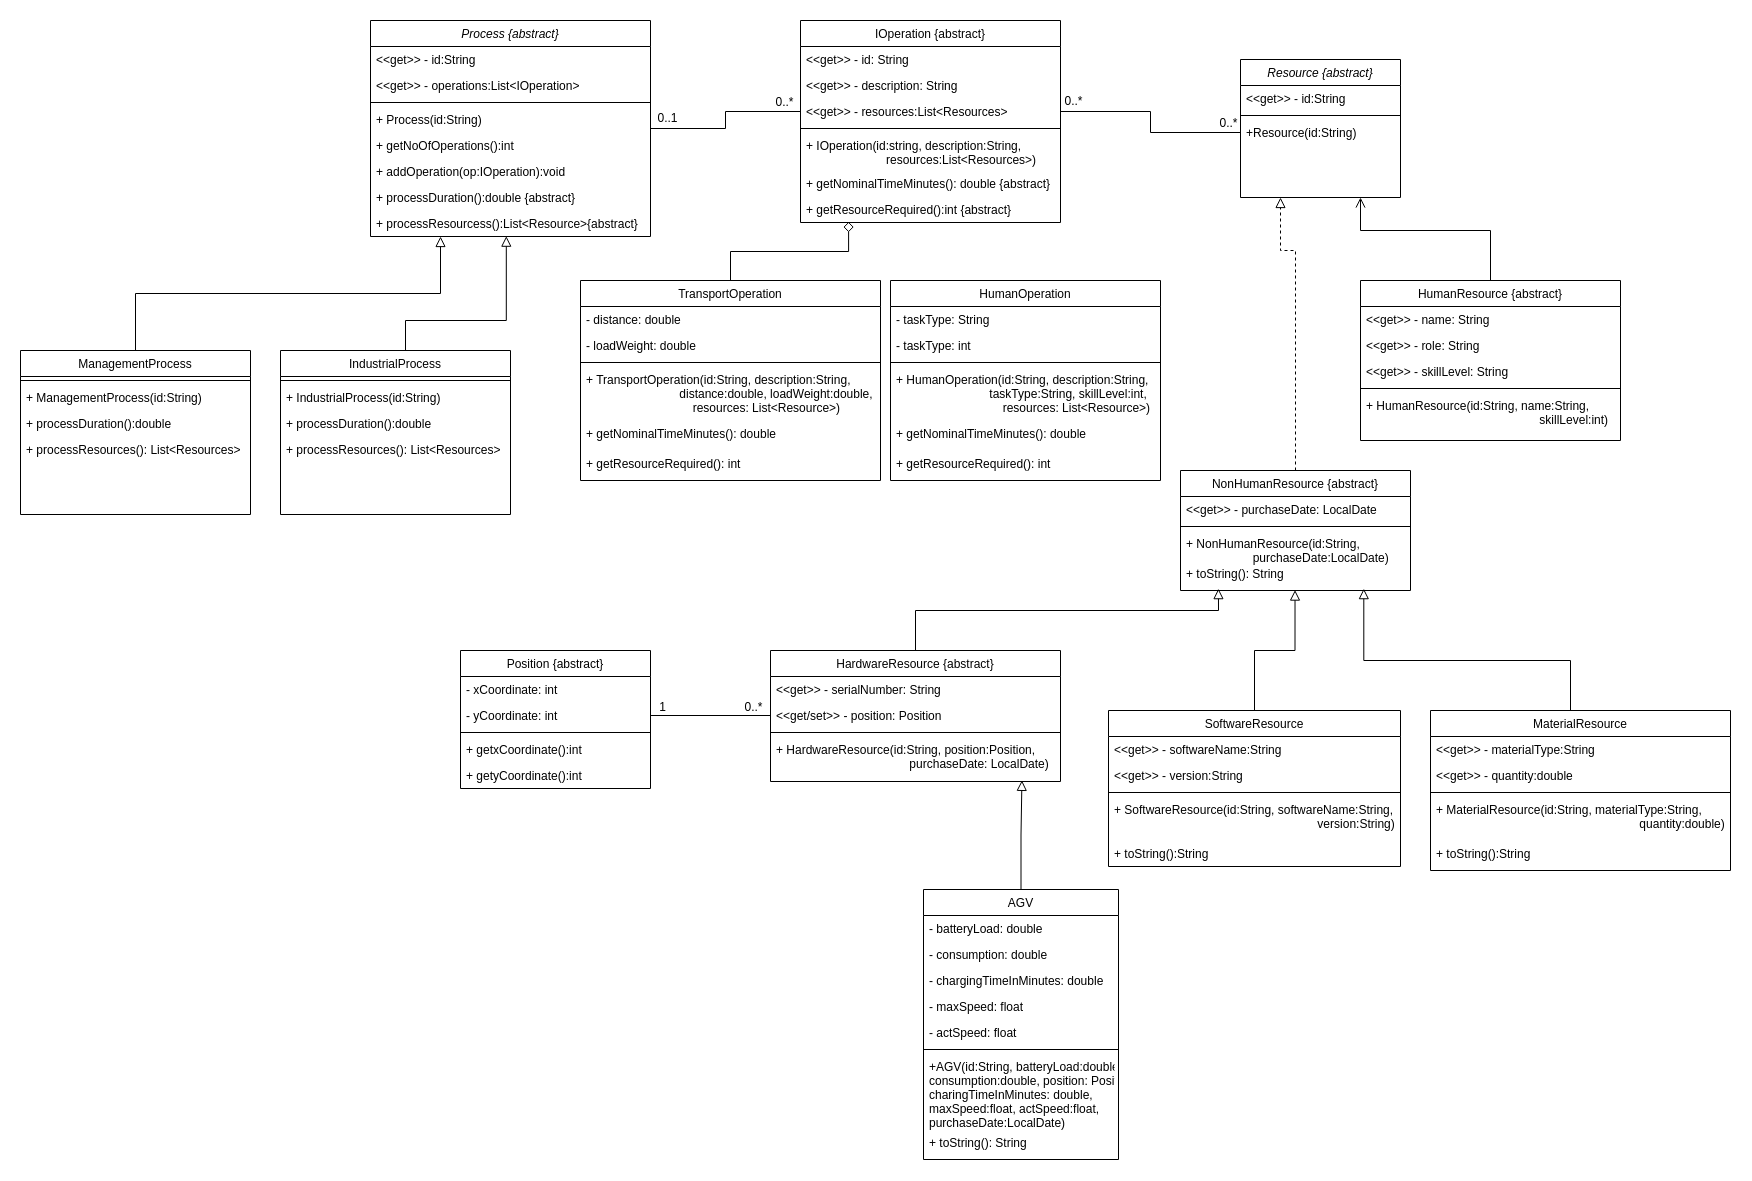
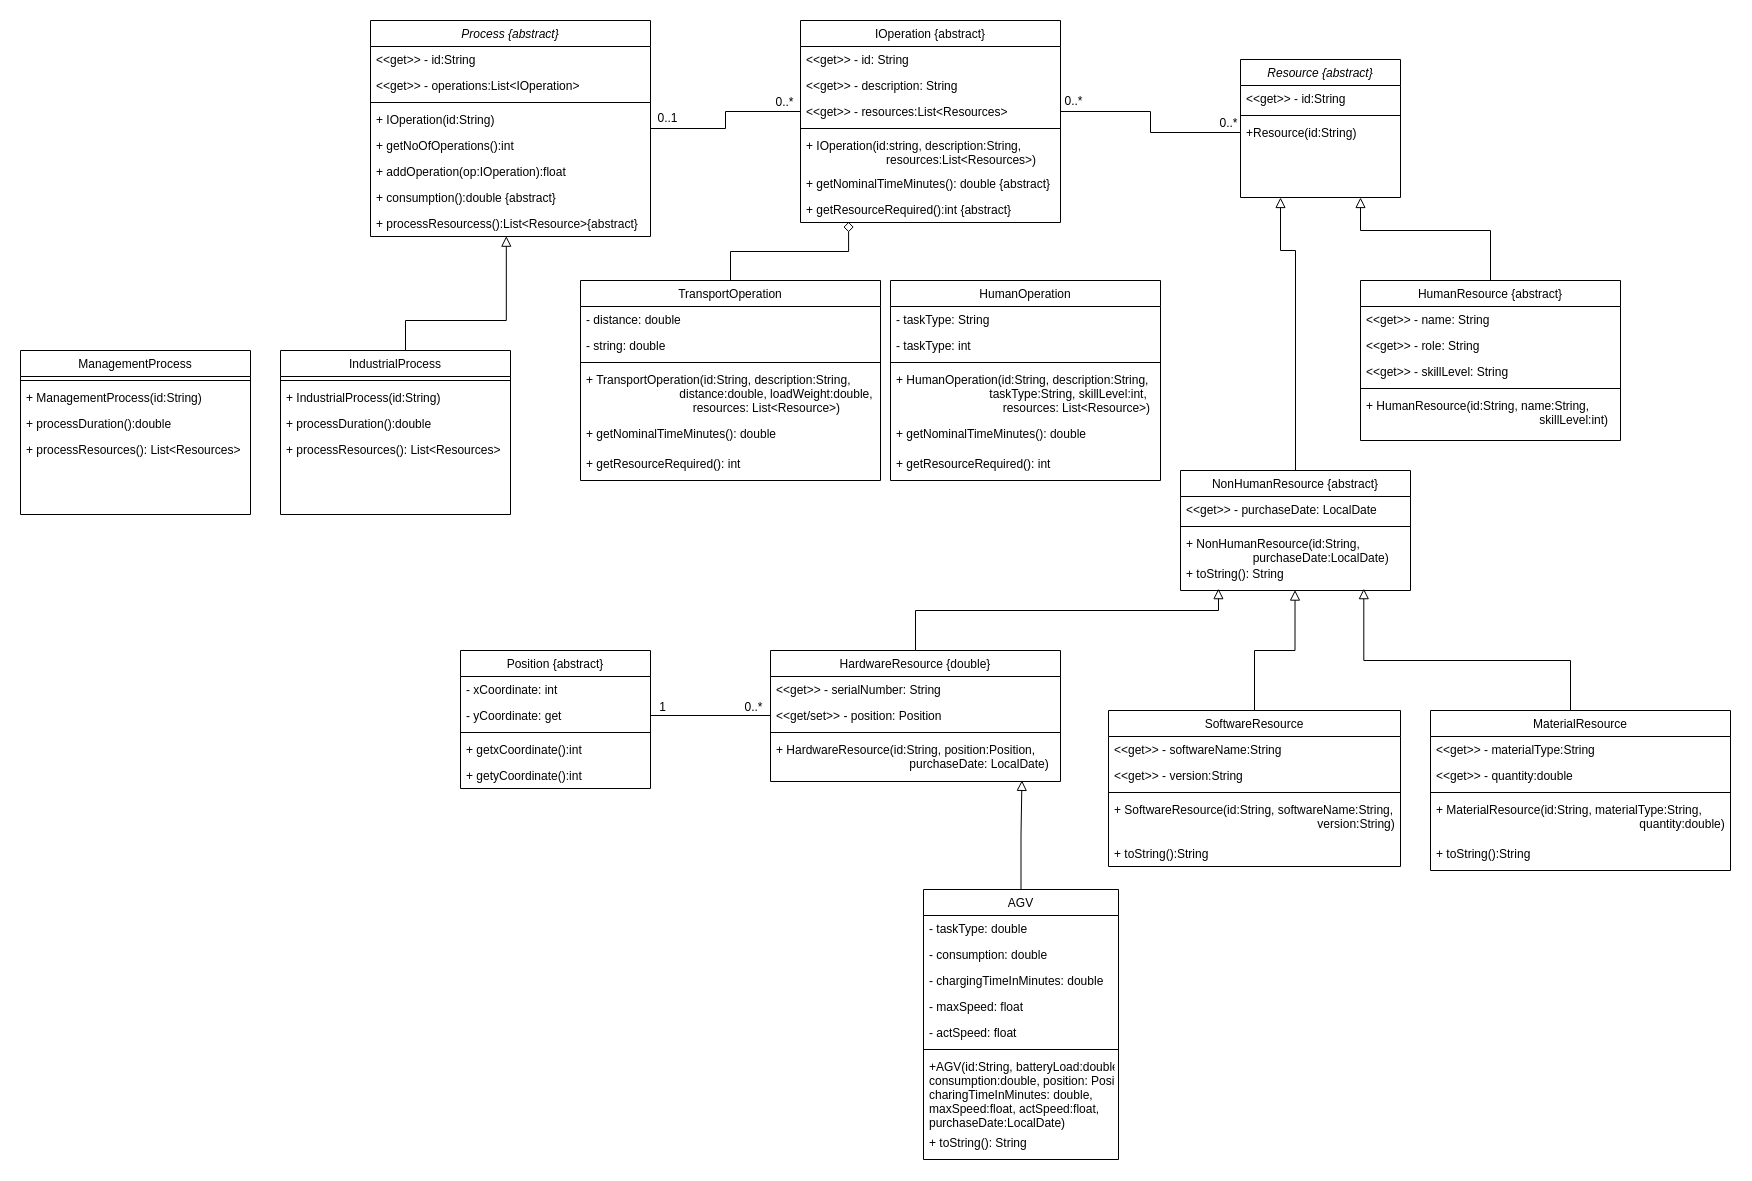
node "+ Process(id:String)": label "+ Process(id:String)" -> "+ IOperation(id:String)"
node "+ addOperation(op:IOperation):void": label "+ addOperation(op:IOperation):void" -> "+ addOperation(op:IOperation):float"
node "+ processDuration():double {abstract}": label "+ processDuration():double {abstract}" -> "+ consumption():double {abstract}"
edge "HumanResource {abstract}" -> "Resource {abstract}": arrowhead open -> block
edge "ManagementProcess" -> "Process {abstract}": removed
edge "NonHumanResource {abstract}" -> "Resource {abstract}": style dashed -> solid
node "- loadWeight: double": label "- loadWeight: double" -> "- string: double"
node "HardwareResource {abstract}": label "HardwareResource {abstract}" -> "HardwareResource {double}"
node "- yCoordinate: int": label "- yCoordinate: int" -> "- yCoordinate: get"
node "- batteryLoad: double": label "- batteryLoad: double" -> "- taskType: double"
